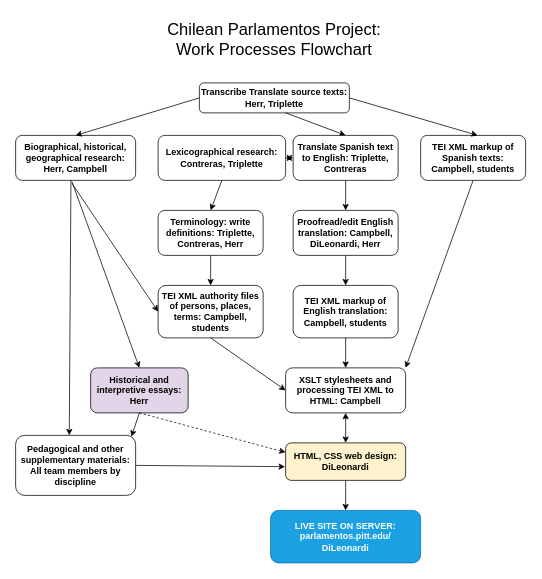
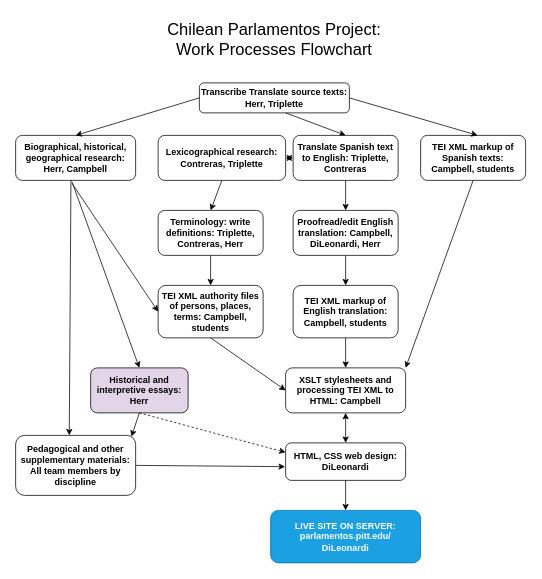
node "HTML, CSS web design: DiLeonardi": fillcolor #fff2cc -> #ffffff
